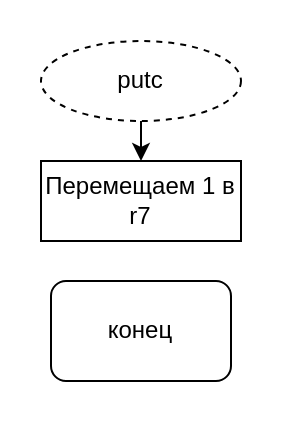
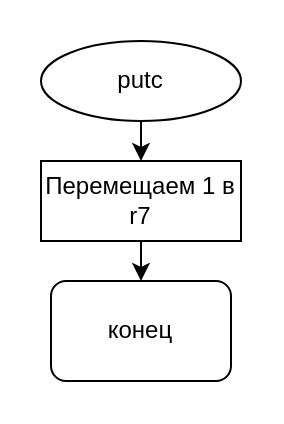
node "putc": style dashed -> solid
edge "Перемещаем 1 в r7" -> "конец": added
